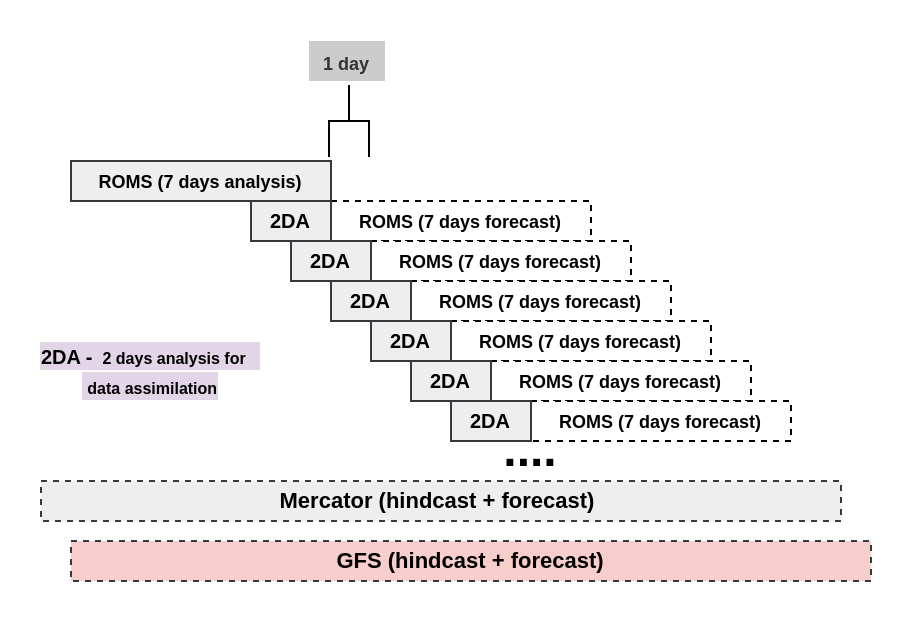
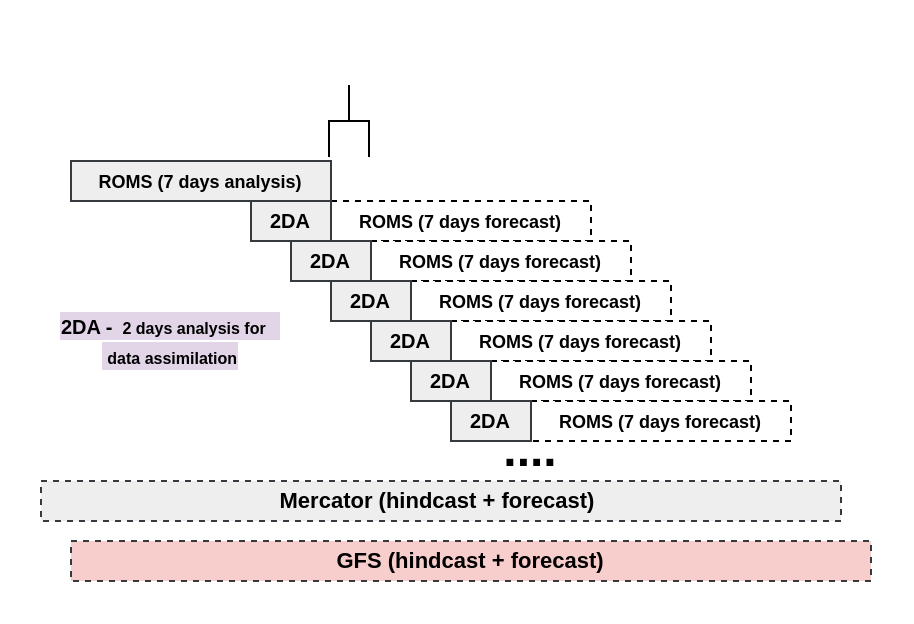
node "1 day": removed
node "2DA - 2 days analysis for data assimilation": moved (151, 371) -> (171, 341)
